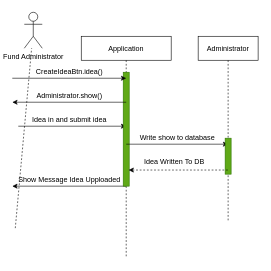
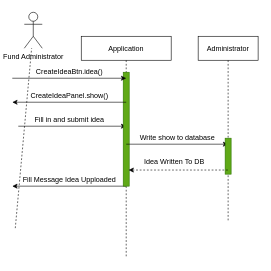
node "Administrator.show()": label "Administrator.show()" -> "CreateIdeaPanel.show()"
node "Idea in and submit idea": label "Idea in and submit idea" -> "Fill in and submit idea"
node "Show Message Idea Upploaded": label "Show Message Idea Upploaded" -> "Fill Message Idea Upploaded"
